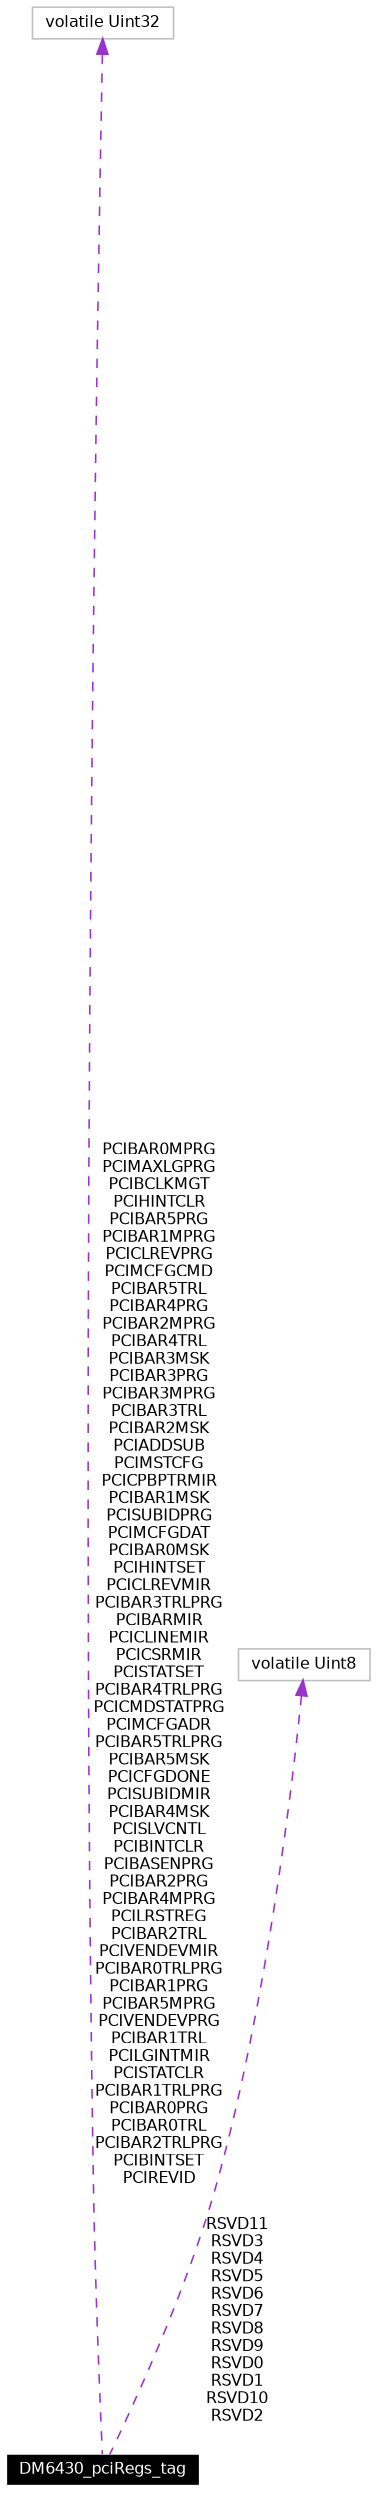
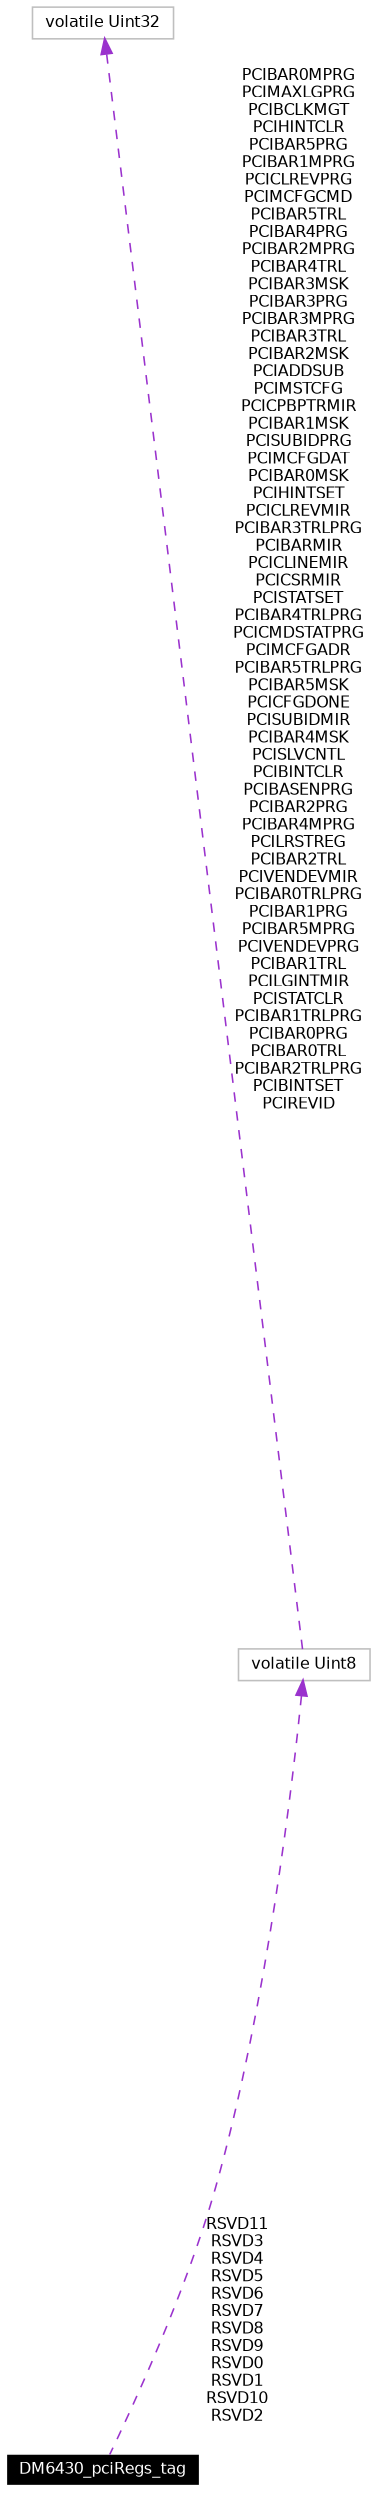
edge "DM6430_pciRegs_tag" -> "volatile Uint32": now "volatile Uint8" -> "volatile Uint32"
